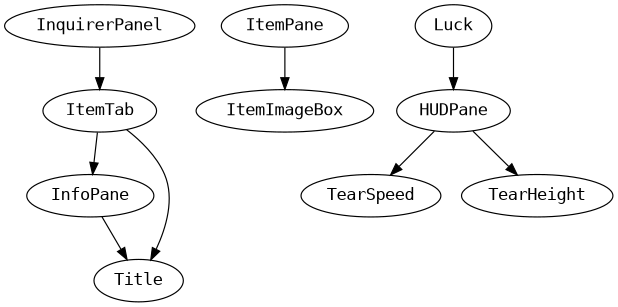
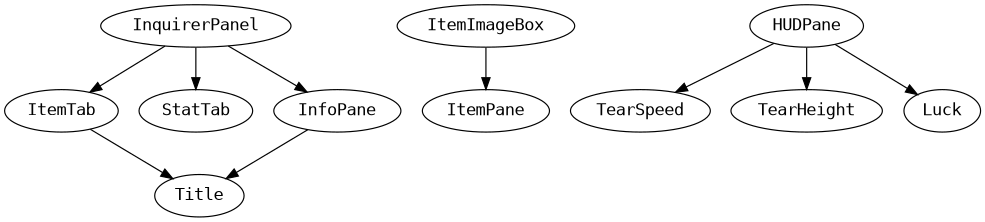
edge "ItemPane" -> "ItemImageBox": reversed
edge "Luck" -> "HUDPane": reversed
node "StatTab": added
edge "ItemTab" -> "InfoPane": now "InquirerPanel" -> "InfoPane"
